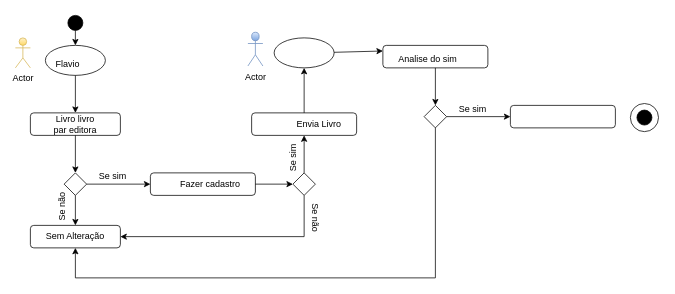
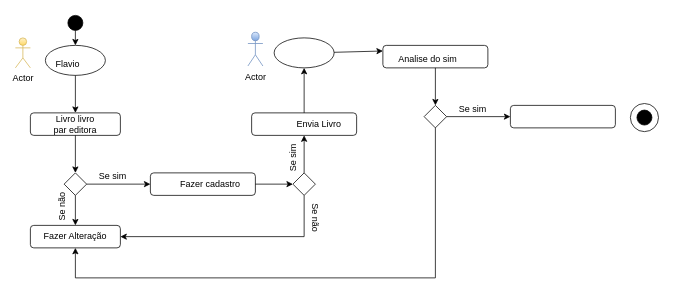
node "Sem Alteração": label "Sem Alteração" -> "Fazer Alteração"
